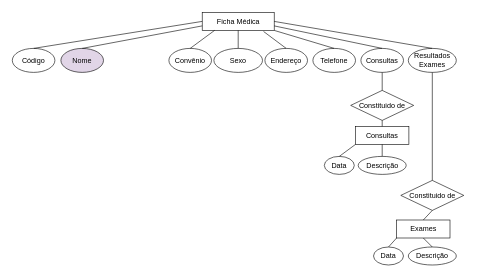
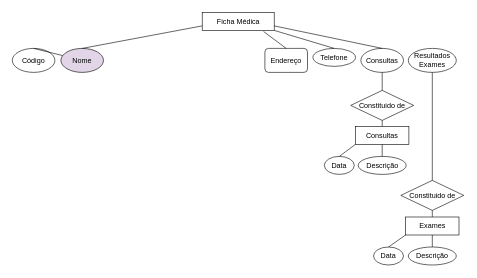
edge "Ficha Médica" -- "Código": now "Nome" -- "Código"
edge "Ficha Médica" -- "Resultados Exames": removed
edge "Ficha Médica" -- "Convênio": removed
edge "Ficha Médica" -- "Sexo": removed
node "Convênio": removed
node "Sexo": removed
node "Endereço": shape ellipse -> rounded rectangle
node "Telefone": size 43x24 -> 43x18
node "Exames": moved (423, 229) -> (432, 226)
